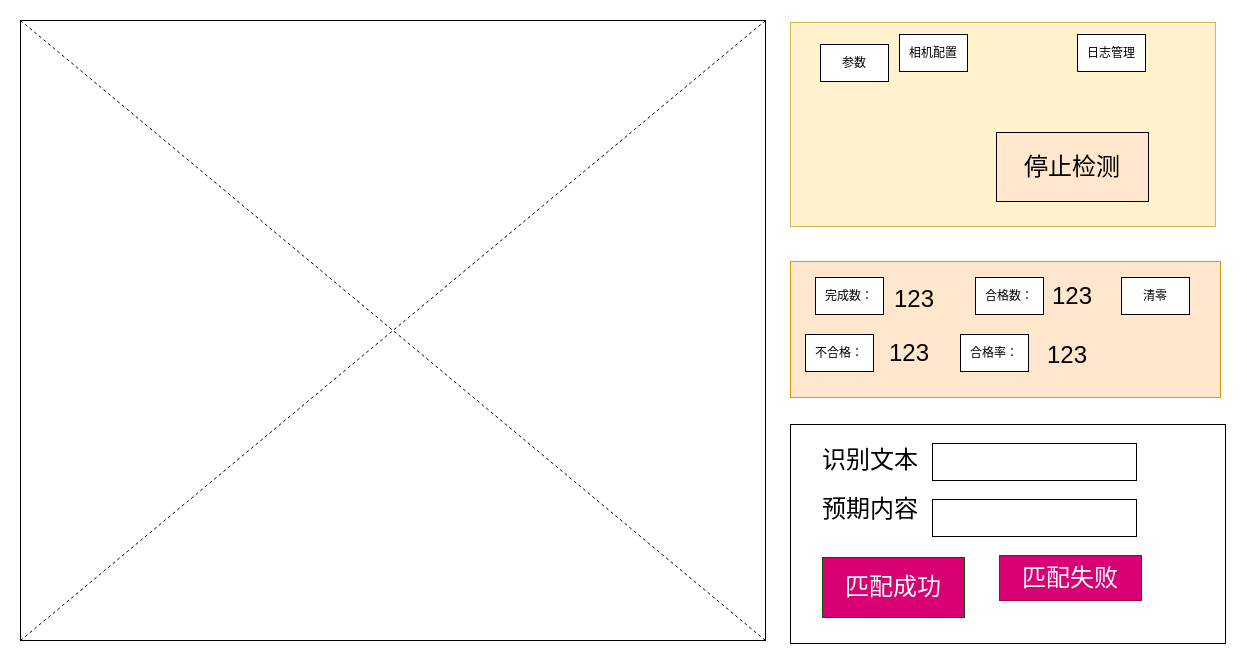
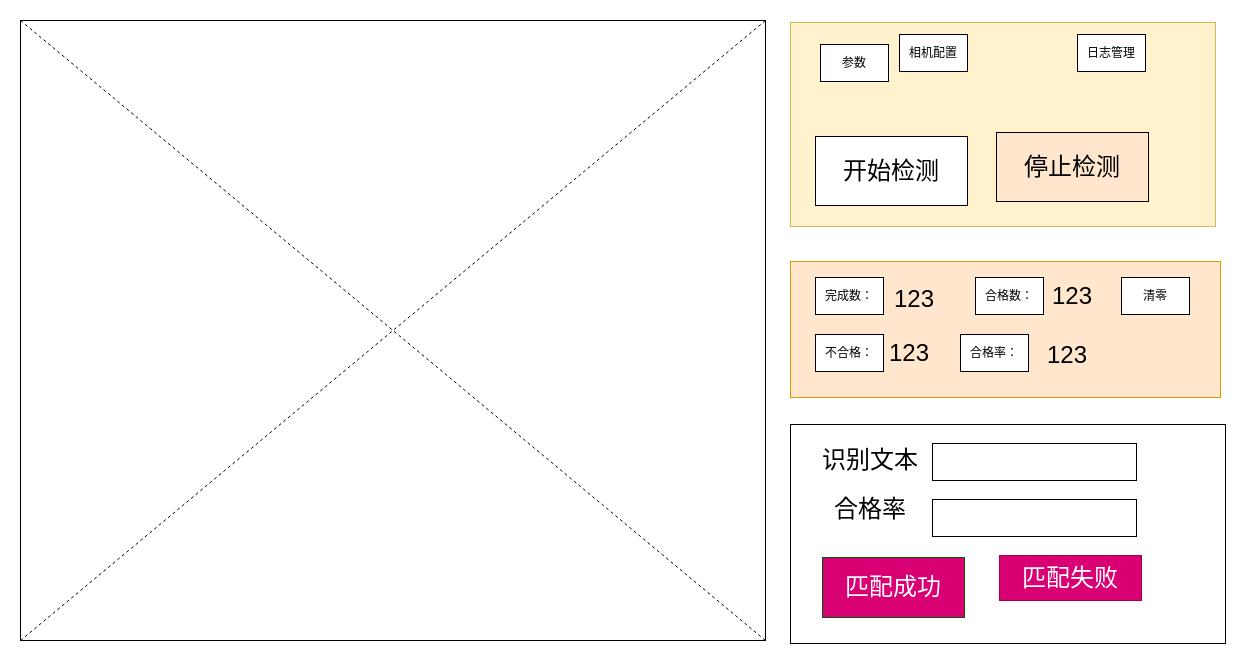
node "开始检测": added
node "不合格：": moved (840, 353) -> (850, 353)
node "预期内容": label "预期内容" -> "合格率"
